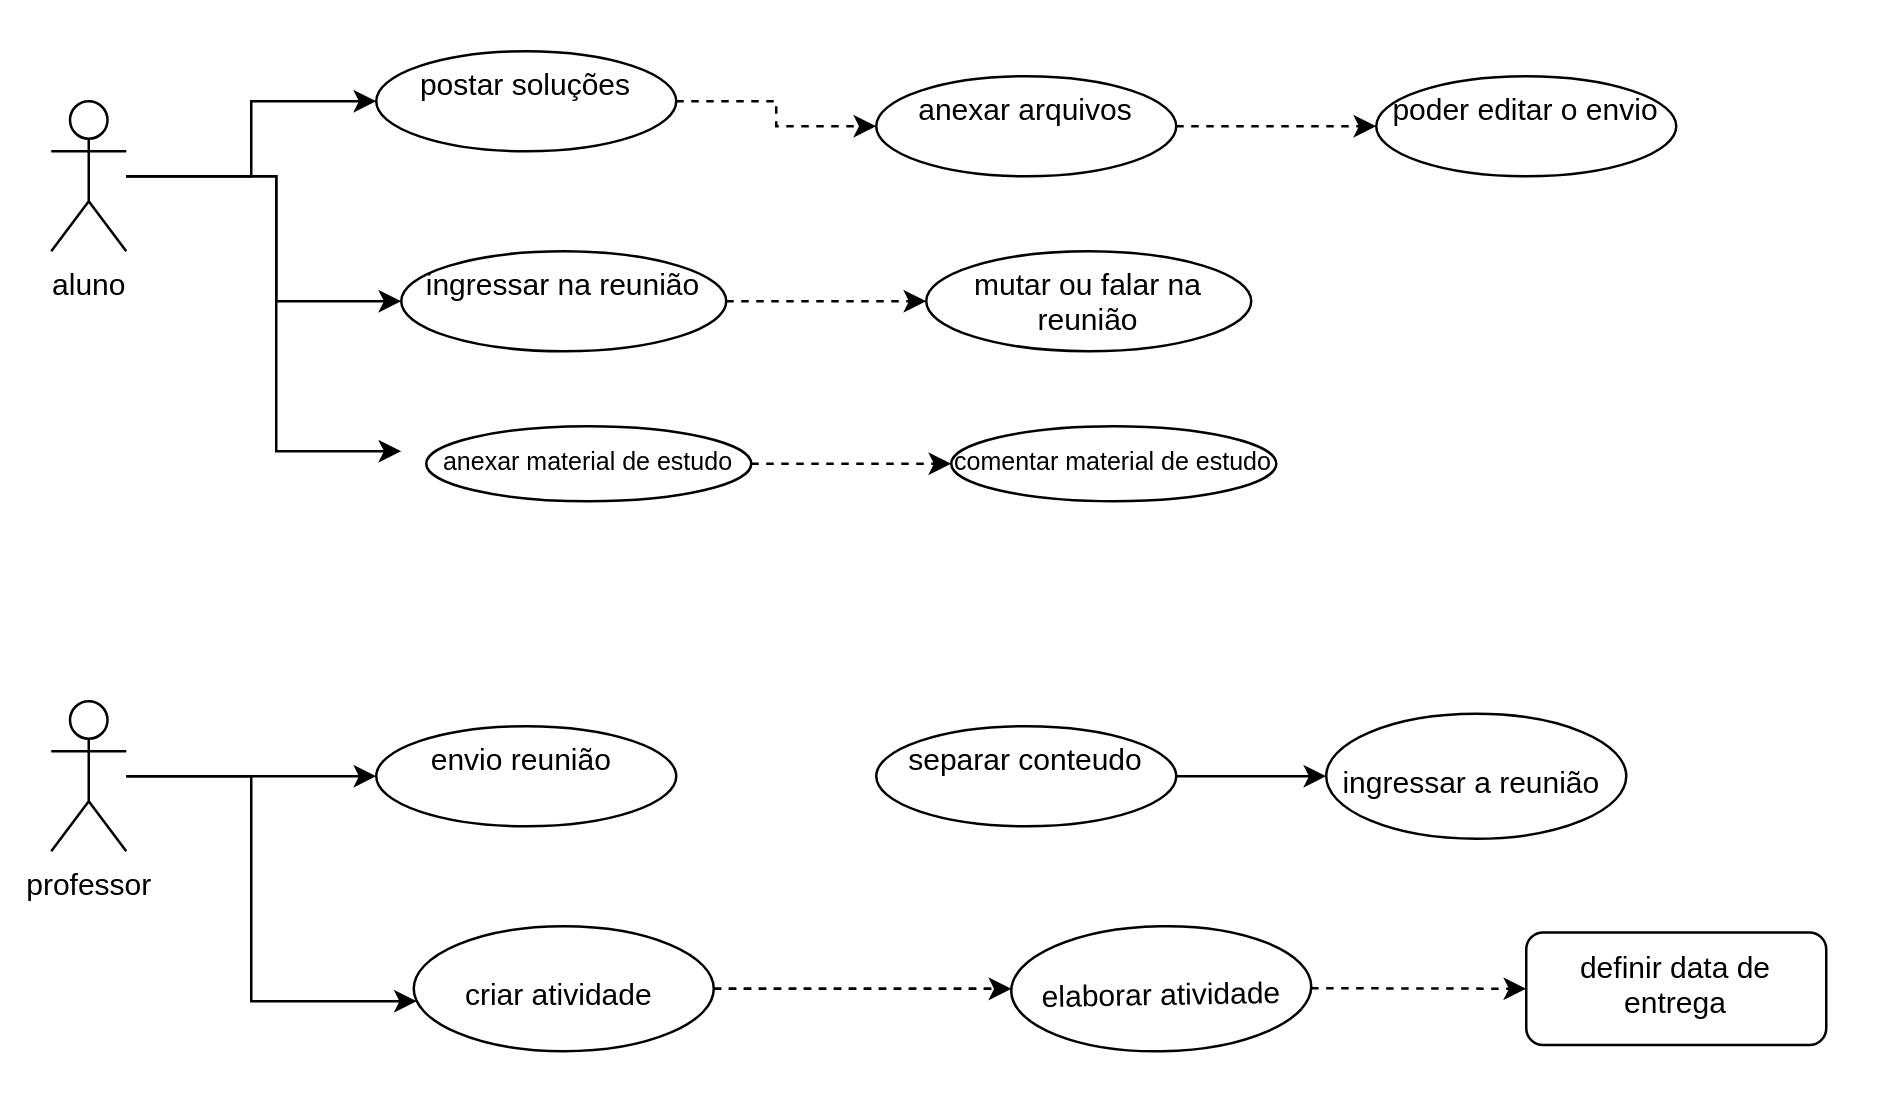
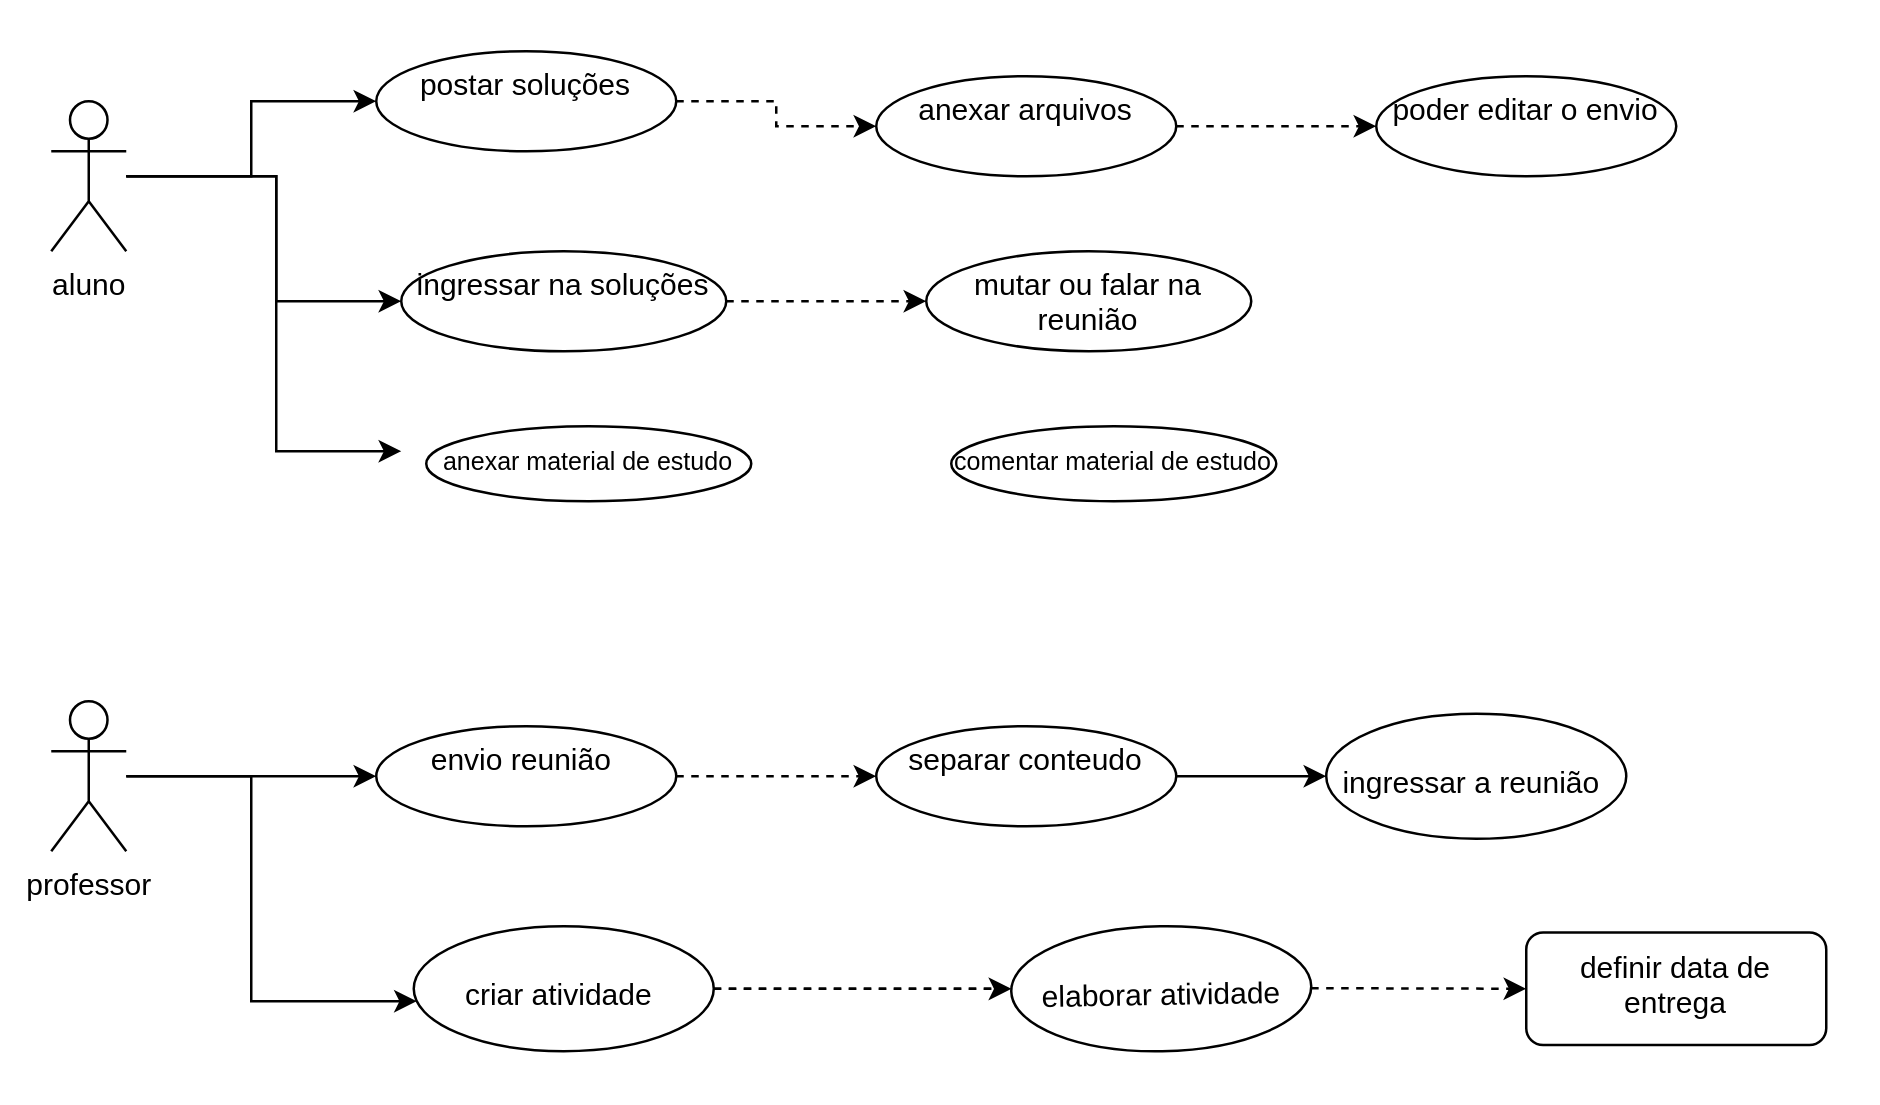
node "ingressar na reunião": label "ingressar na reunião" -> "ingressar na soluções"
edge "anexar material de estudo" -> "comentar material de estudo": removed
edge "envio reunião" -> "separar conteudo": added
